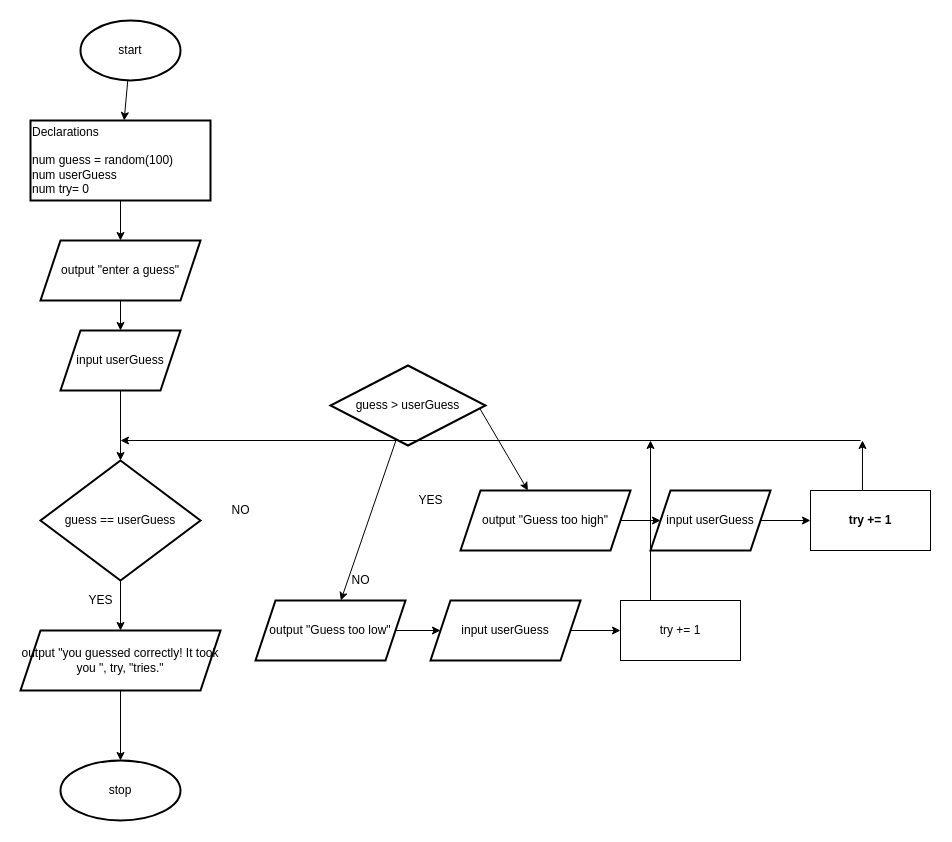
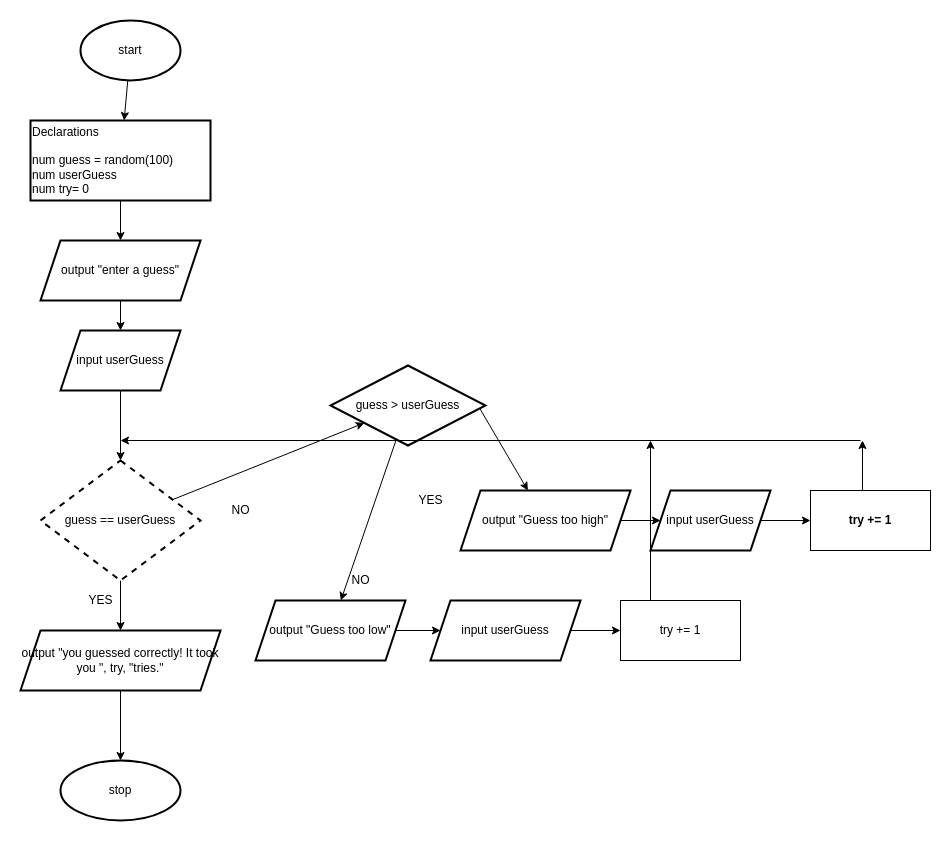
edge "guess == userGuess" -> "guess > userGuess": added
node "guess == userGuess": style solid -> dashed
